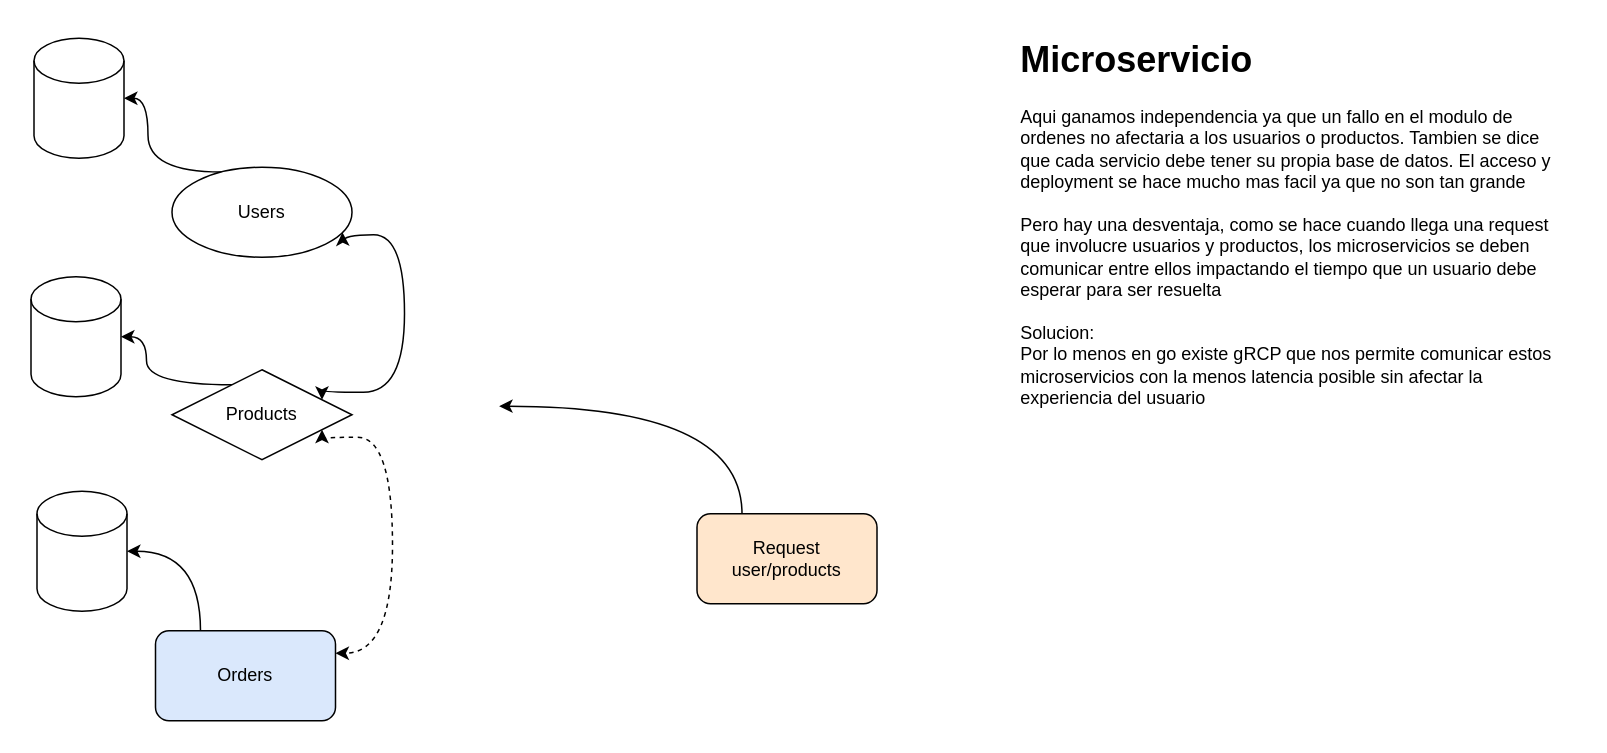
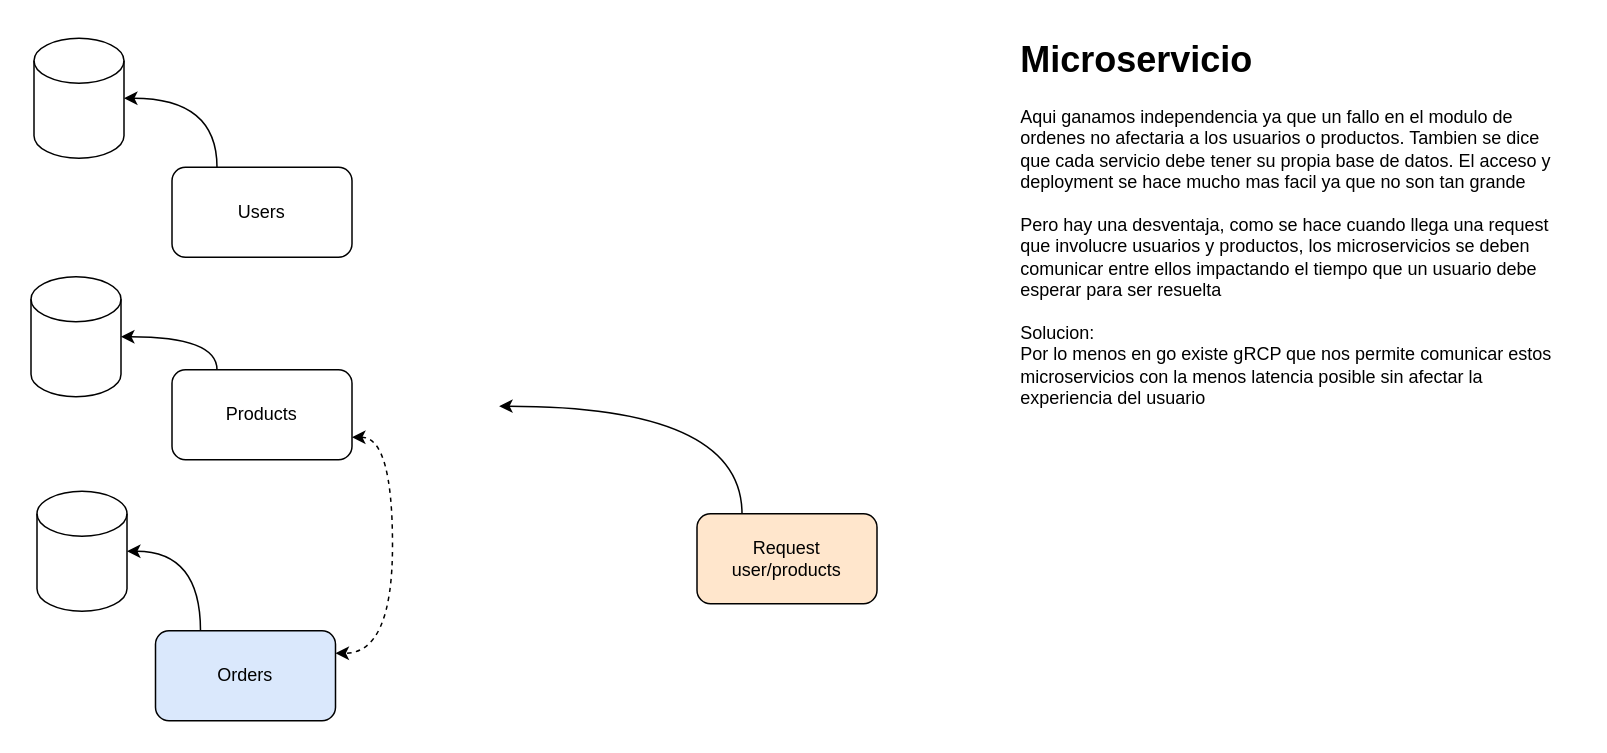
node "Users": shape ellipse -> rounded rectangle
edge "Users" -- "Products": removed
node "Products": shape diamond -> rounded rectangle
